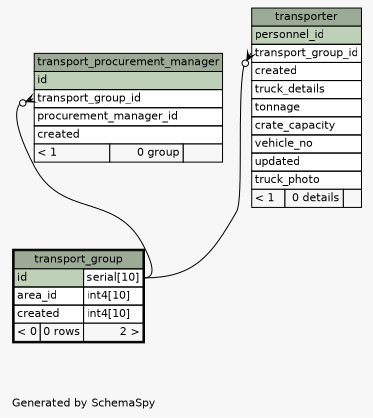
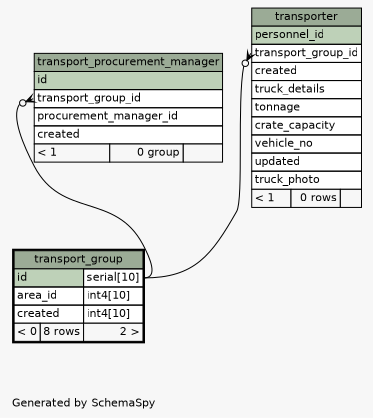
node "transporter": text "0 details" -> "0 rows"
node "transport_group": text "0 rows" -> "8 rows"
